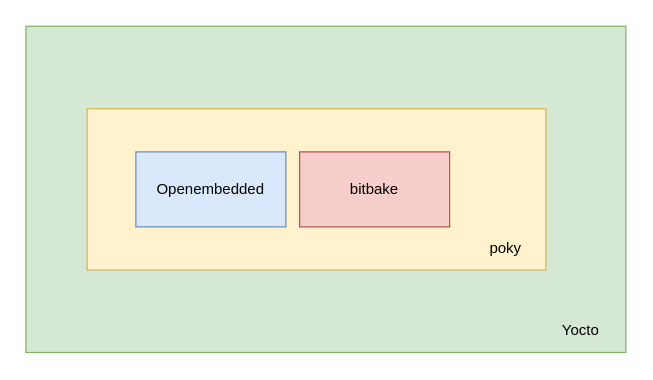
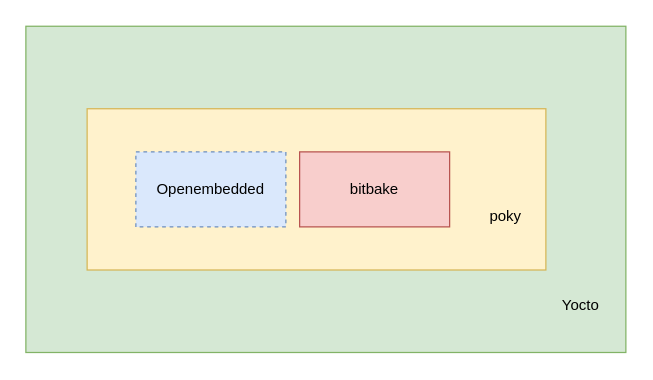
node "Openembedded": style solid -> dashed
node "poky": moved (506, 248) -> (506, 217)
node "Yocto": moved (581, 331) -> (581, 306)
